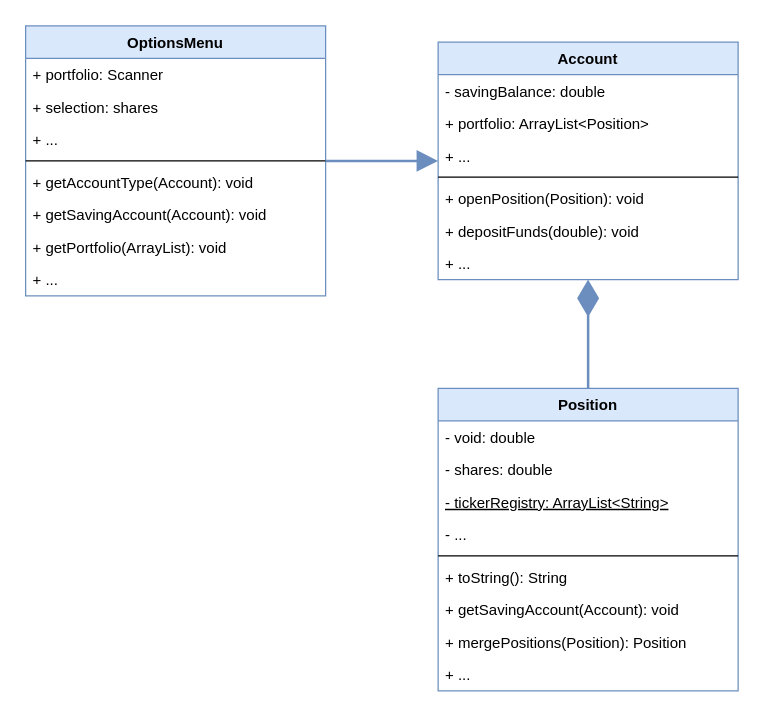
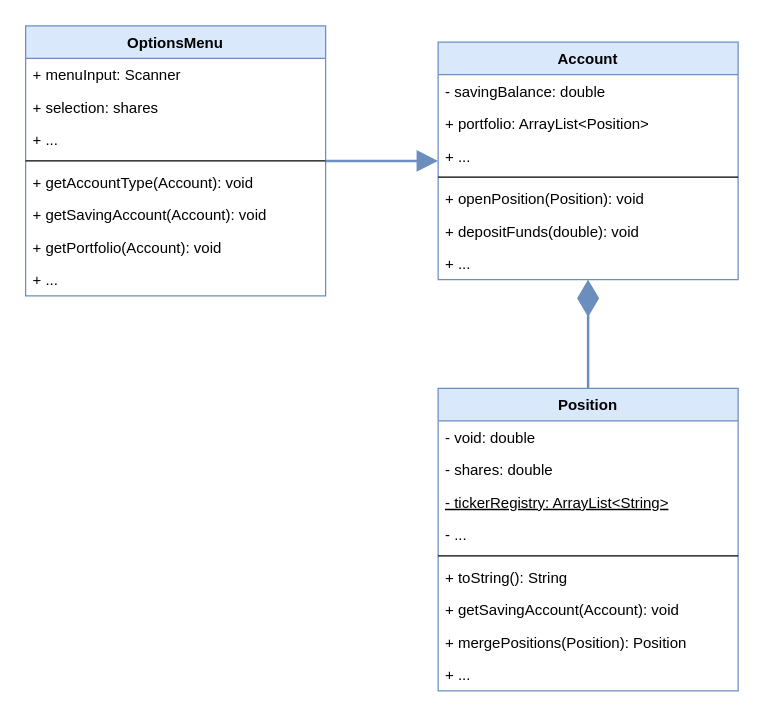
node "+ portfolio: Scanner": label "+ portfolio: Scanner" -> "+ menuInput: Scanner"
node "+ getPortfolio(ArrayList): void": label "+ getPortfolio(ArrayList): void" -> "+ getPortfolio(Account): void"
